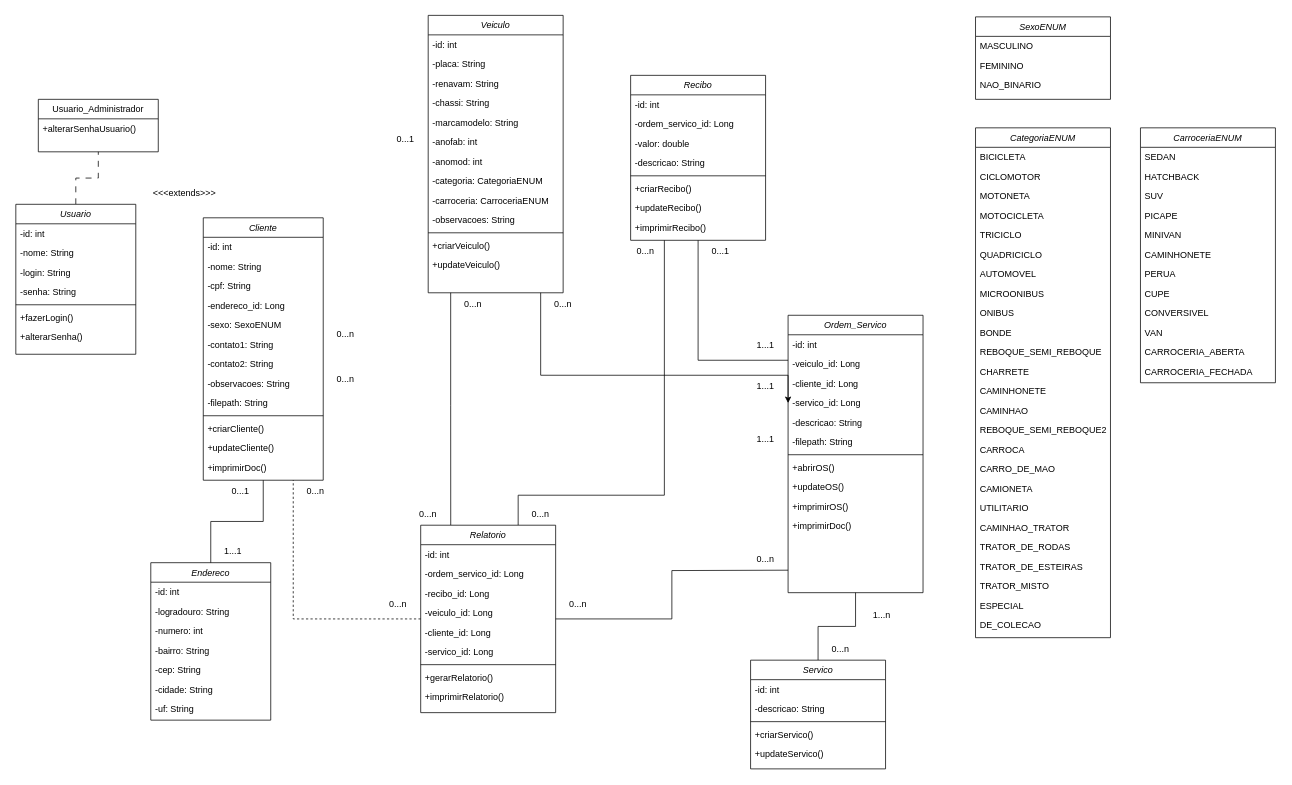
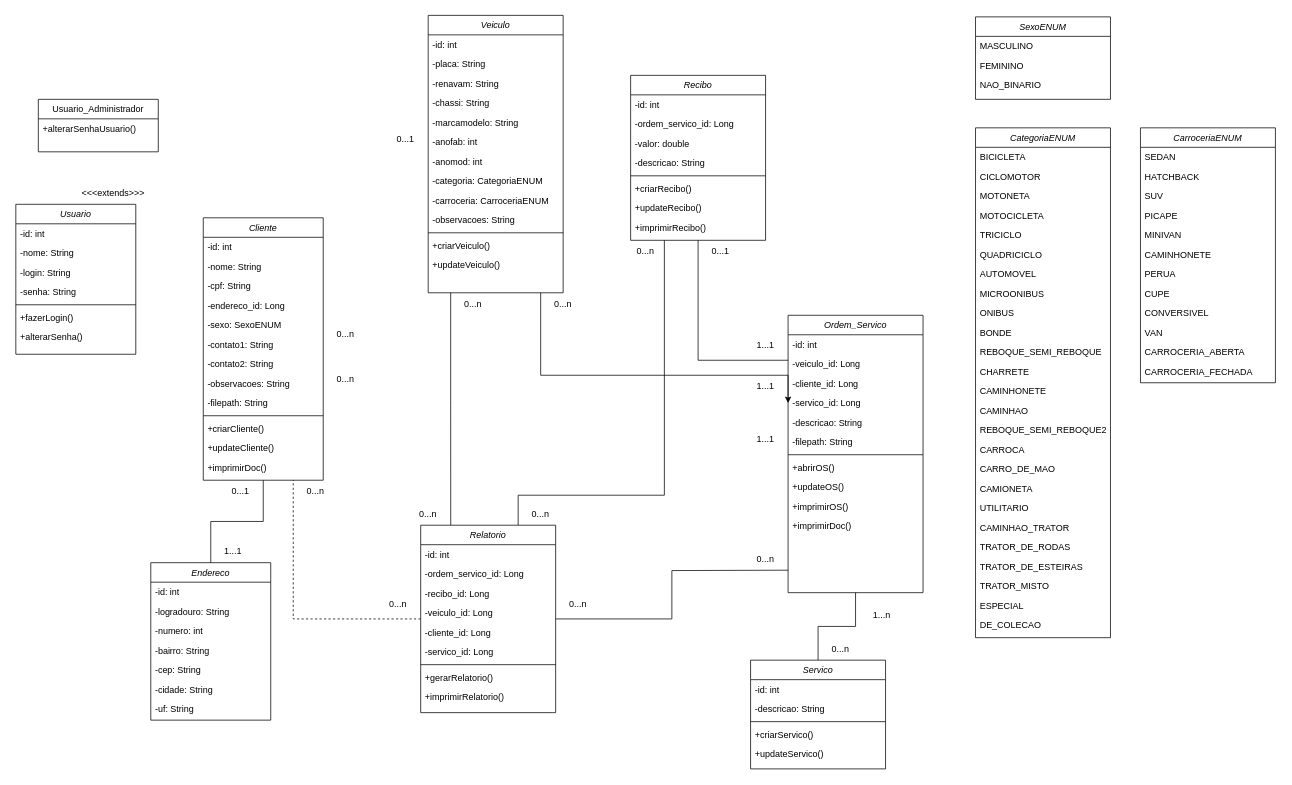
edge "Usuario_Administrador" -- "Usuario": removed
node "<<<extends>>>": moved (184, 193) -> (113, 193)
